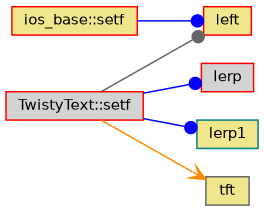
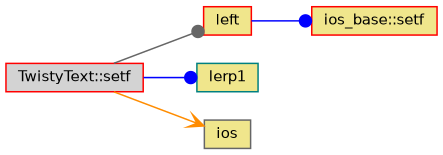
edge "ios_base::setf" -> "left": reversed
node "lerp": removed
node "tft": label "tft" -> "ios"
